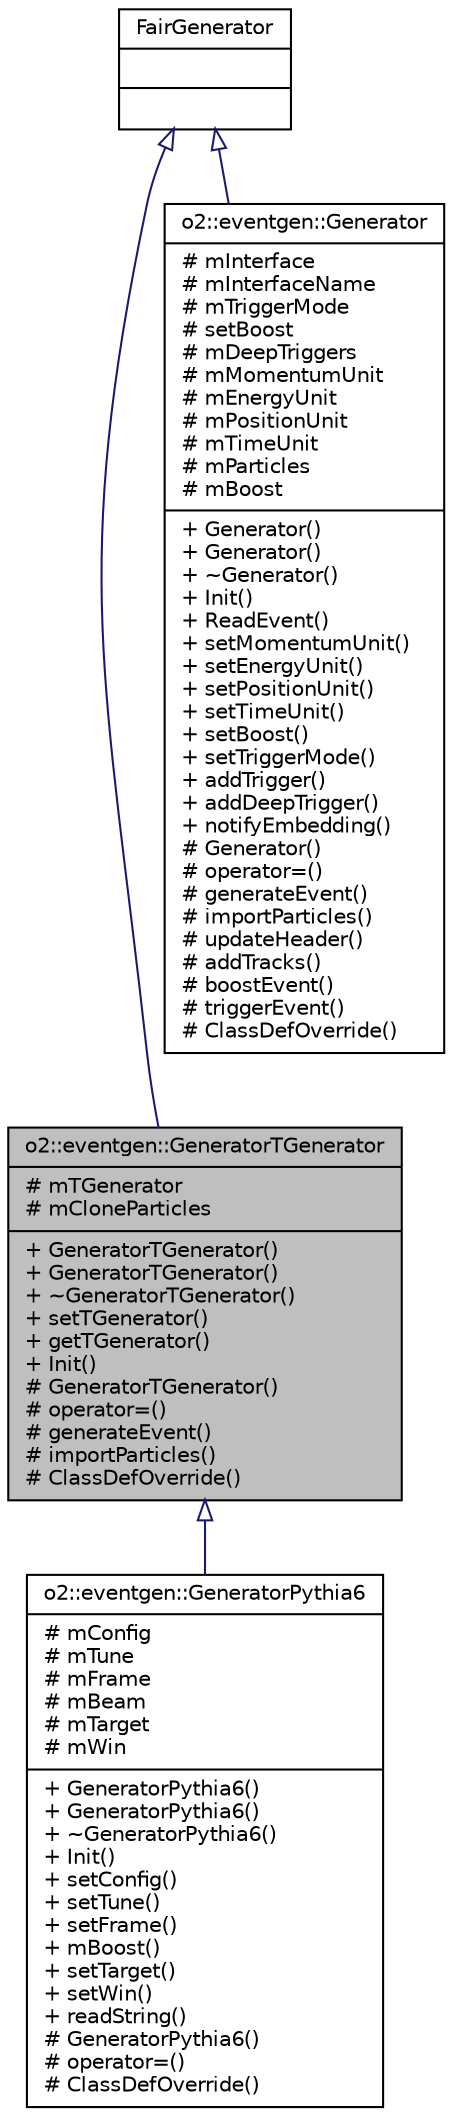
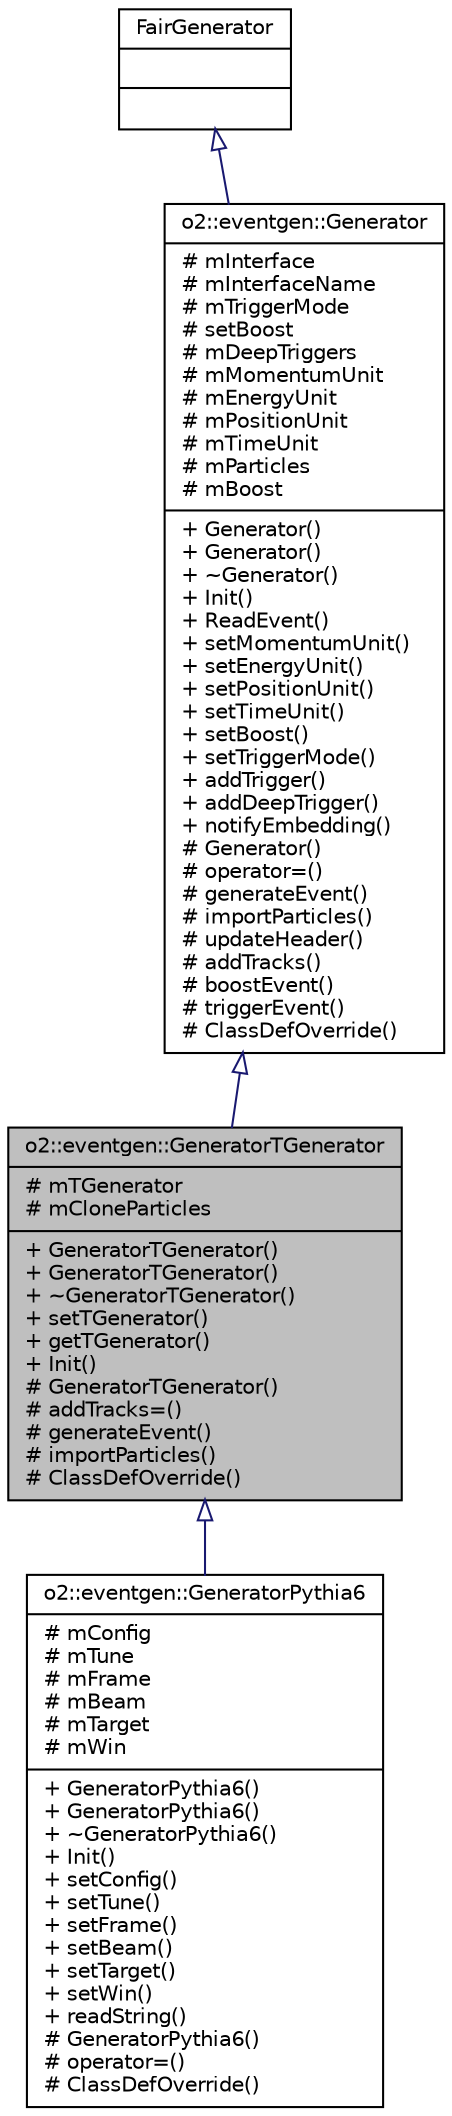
edge "o2::eventgen::GeneratorTGenerator" -> "FairGenerator": now "o2::eventgen::GeneratorTGenerator" -> "o2::eventgen::Generator"
node "o2::eventgen::GeneratorTGenerator": text "# operator=()" -> "# addTracks=()"
node "o2::eventgen::GeneratorPythia6": text "+ mBoost()" -> "+ setBeam()"
